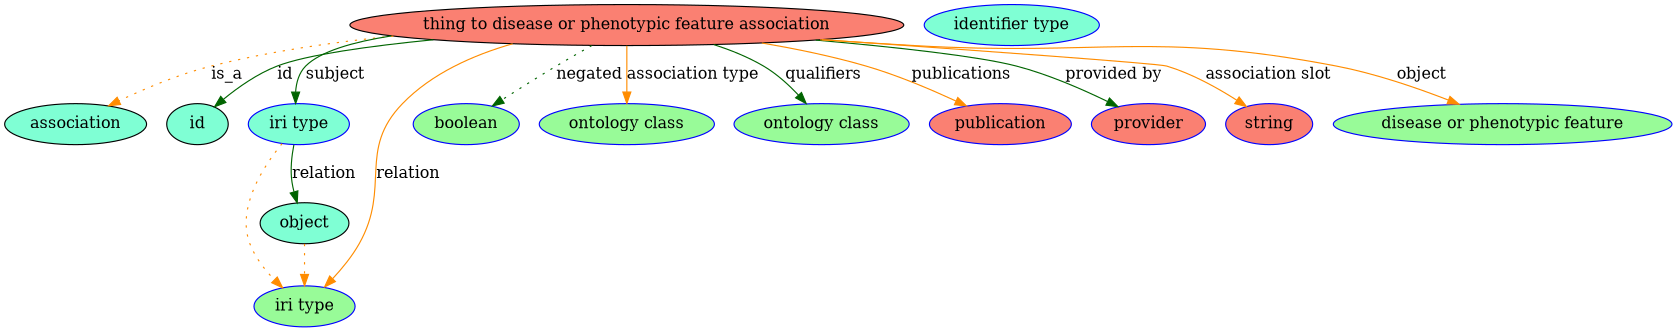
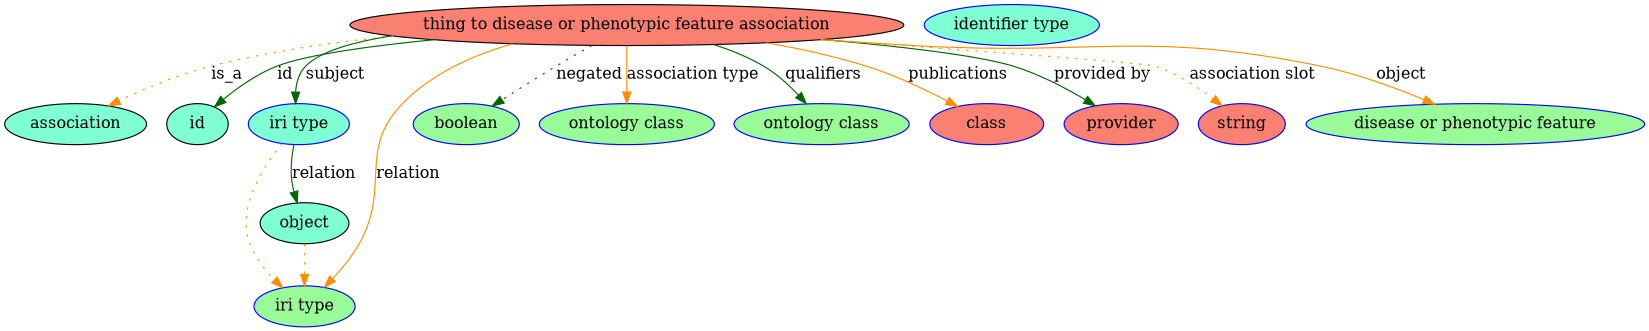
edge "thing to disease or phenotypic feature association" -> "string": style solid -> dotted
node "publication": label "publication" -> "class"
